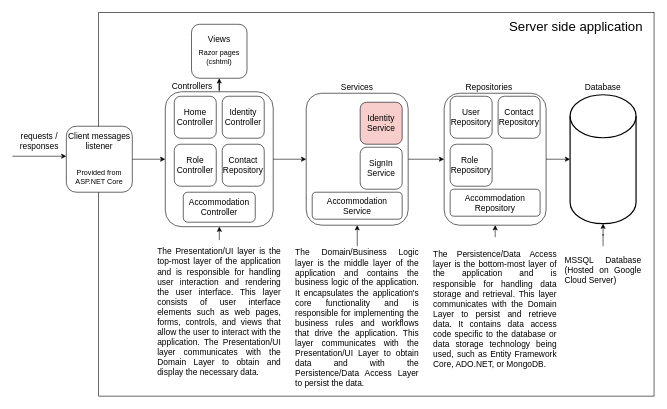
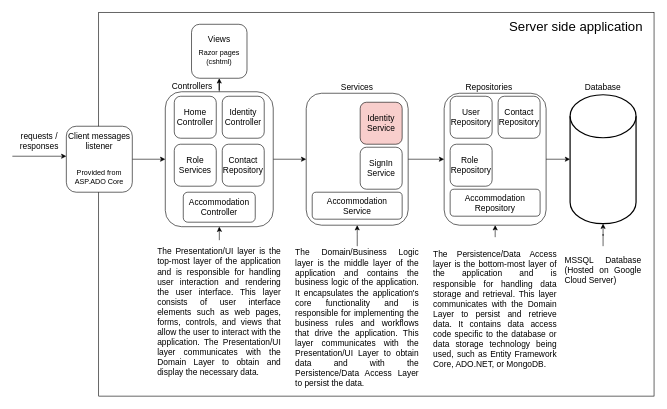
node "Role Controller": label "Role Controller" -> "Role Services"
node "Provided from ASP.NET Core": label "Provided from ASP.NET Core" -> "Provided from ASP.ADO Core"
